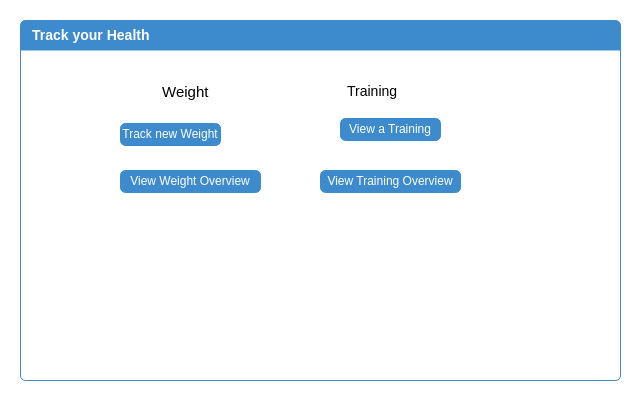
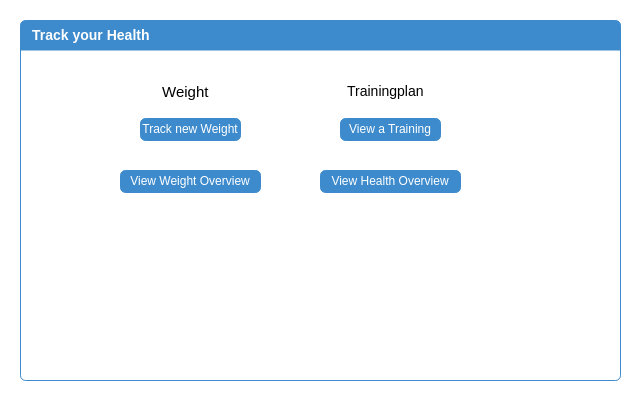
node "Training": label "Training" -> "Trainingplan"
node "Track new Weight": moved (171, 135) -> (191, 130)
node "View Training Overview": label "View Training Overview" -> "View Health Overview"
